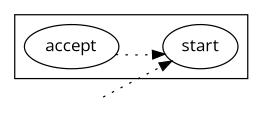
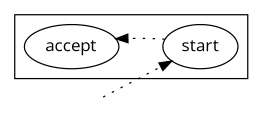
edge "accept" -> "start": reversed
